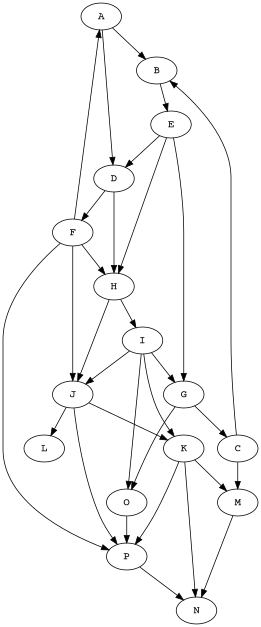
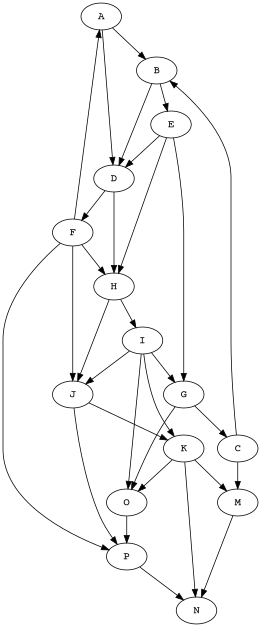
edge "B" -> "D": added
node "L": removed
edge "K" -> "P": now "K" -> "O"
